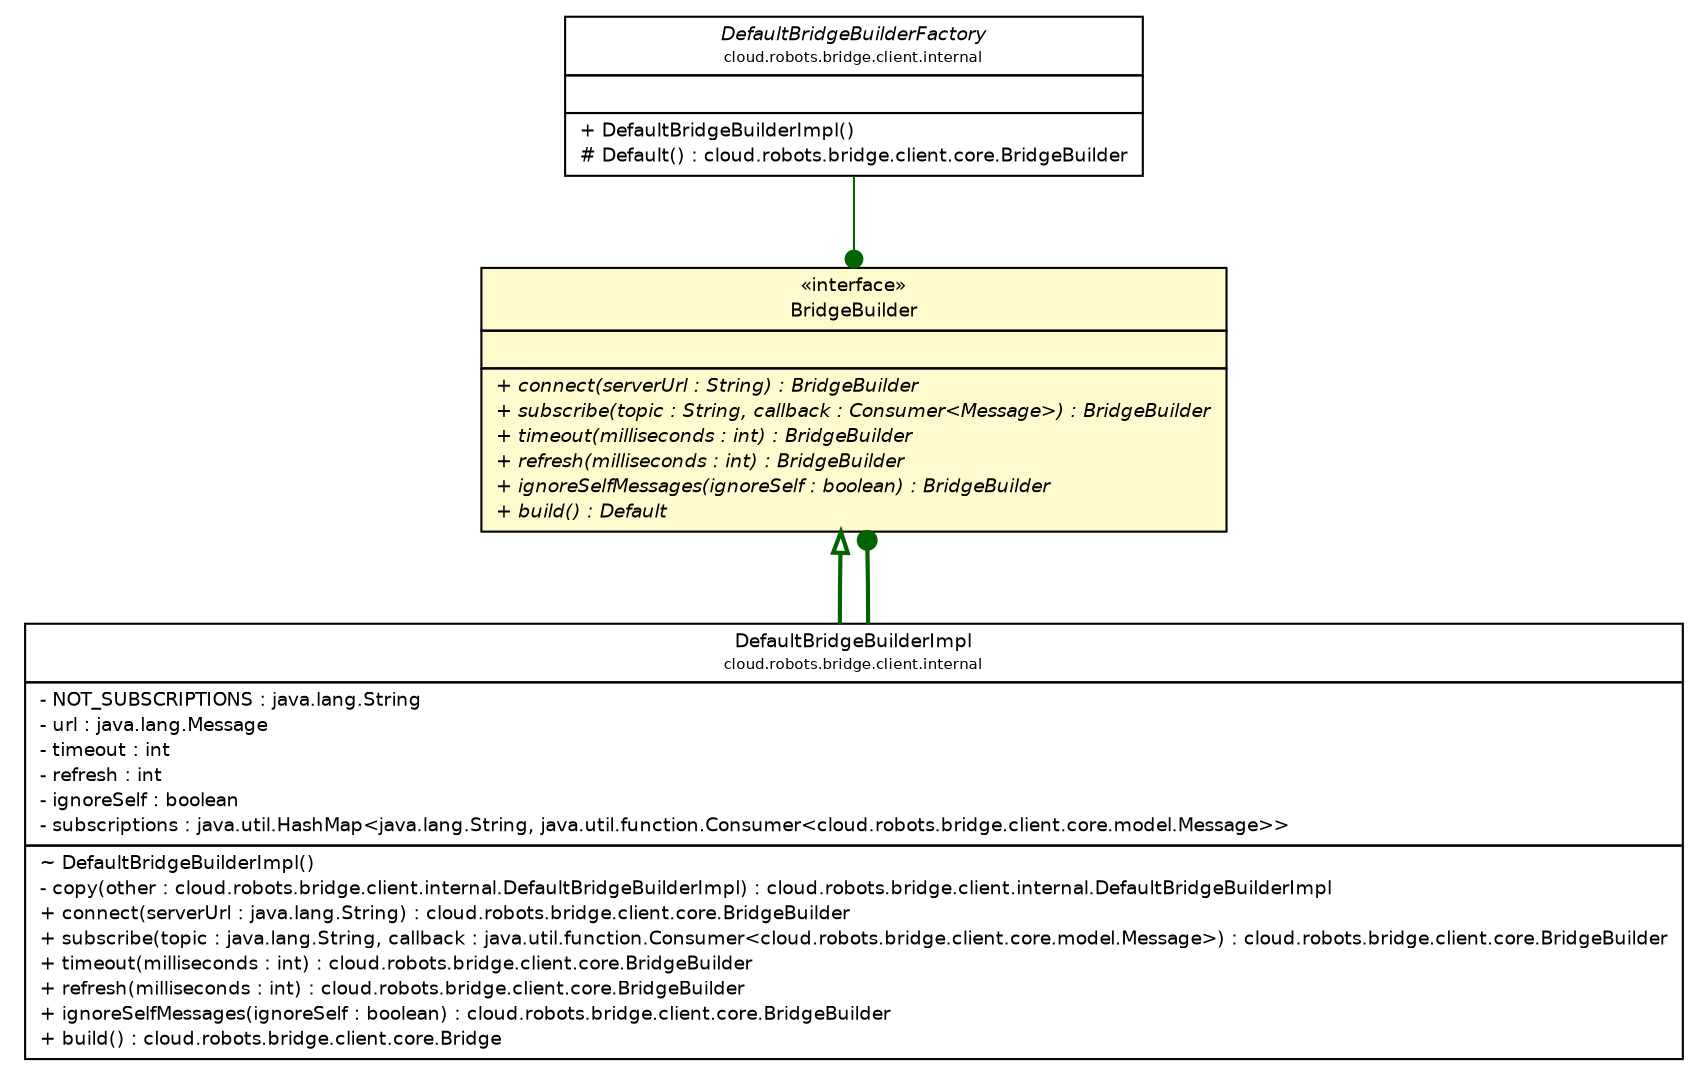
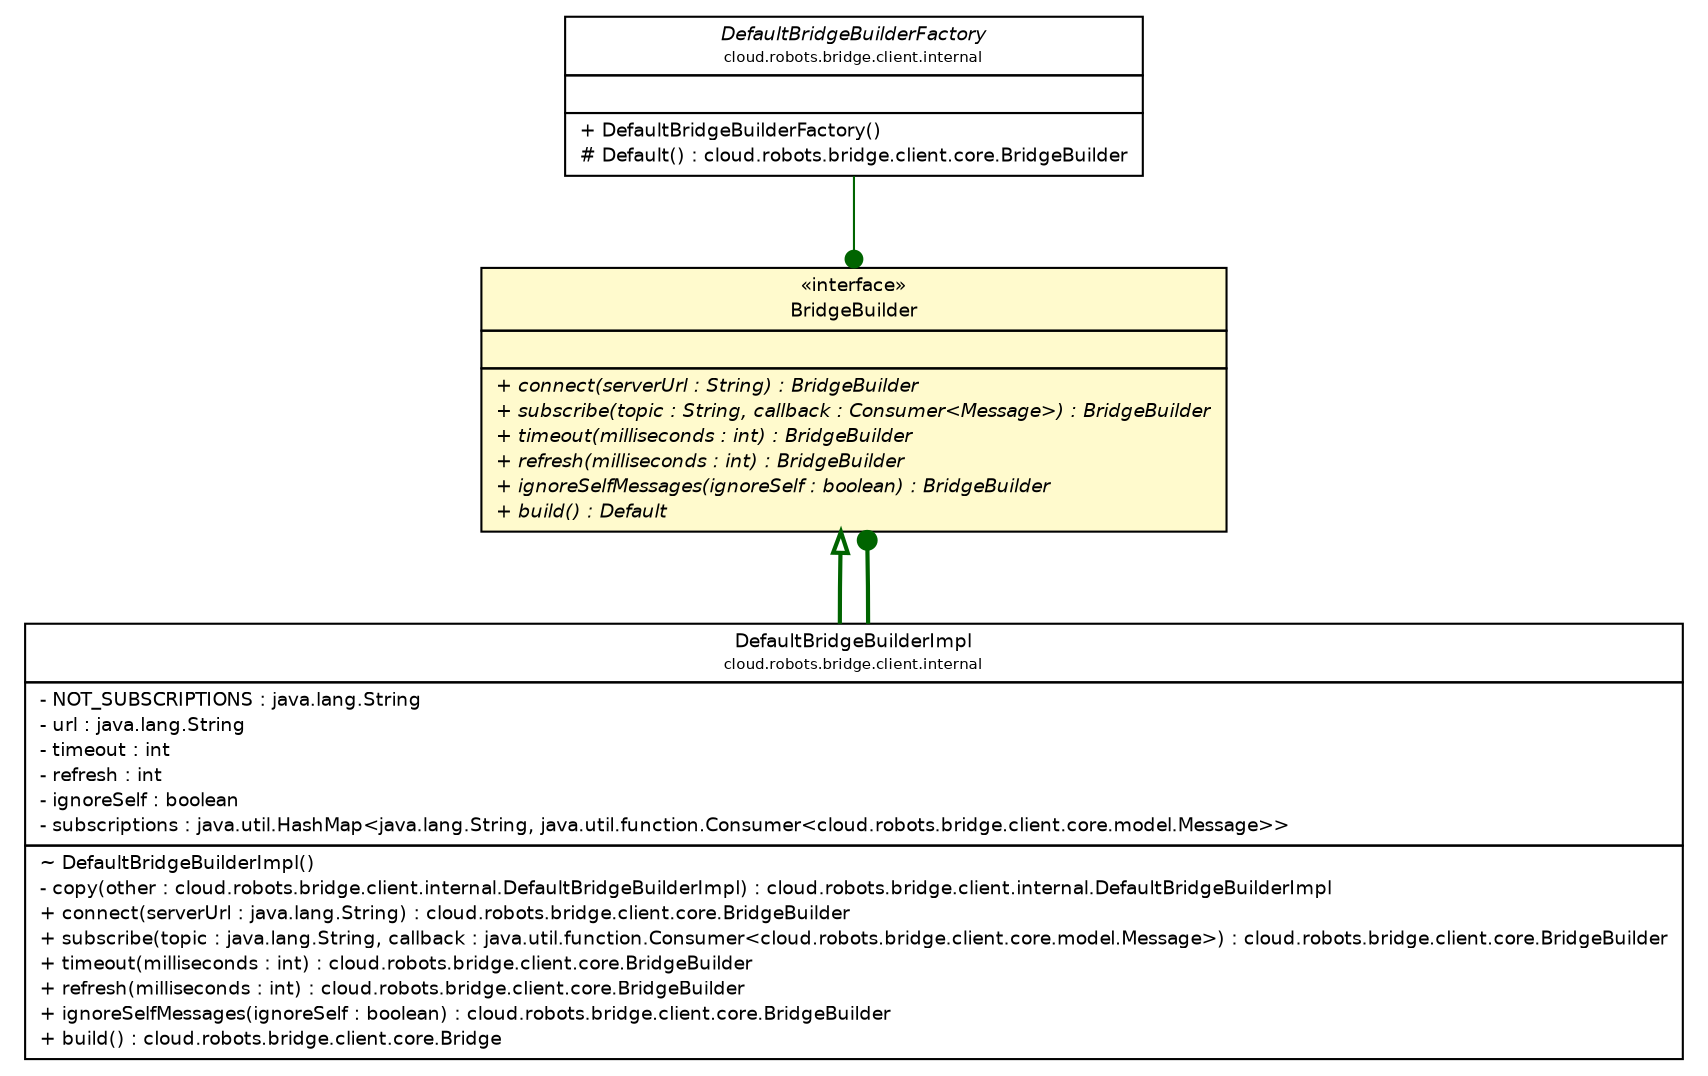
node "DefaultBridgeBuilderFactory": text "+ DefaultBridgeBuilderImpl()" -> "+ DefaultBridgeBuilderFactory()"
node "DefaultBridgeBuilderImpl": text "- url : java.lang.Message" -> "- url : java.lang.String"
